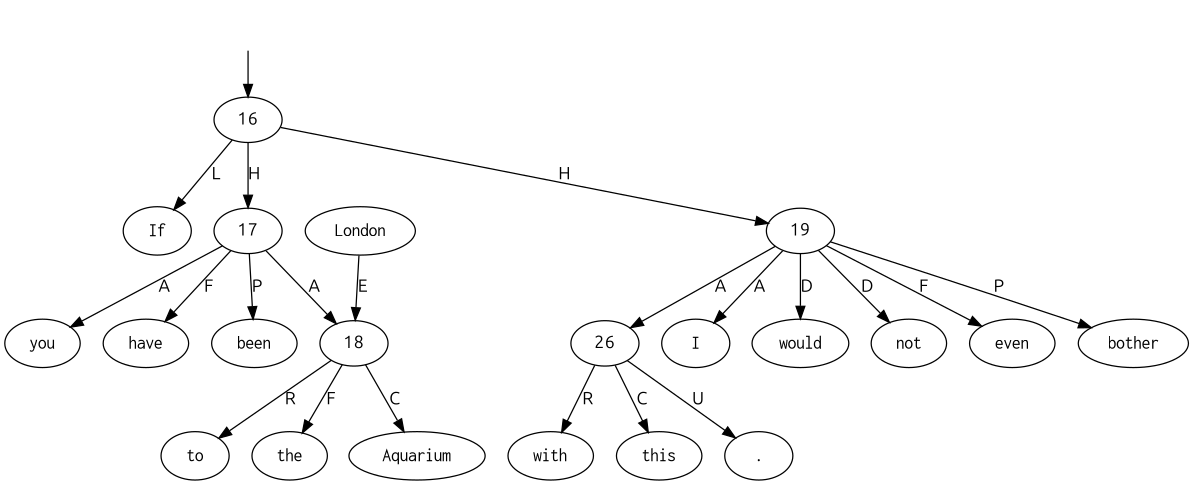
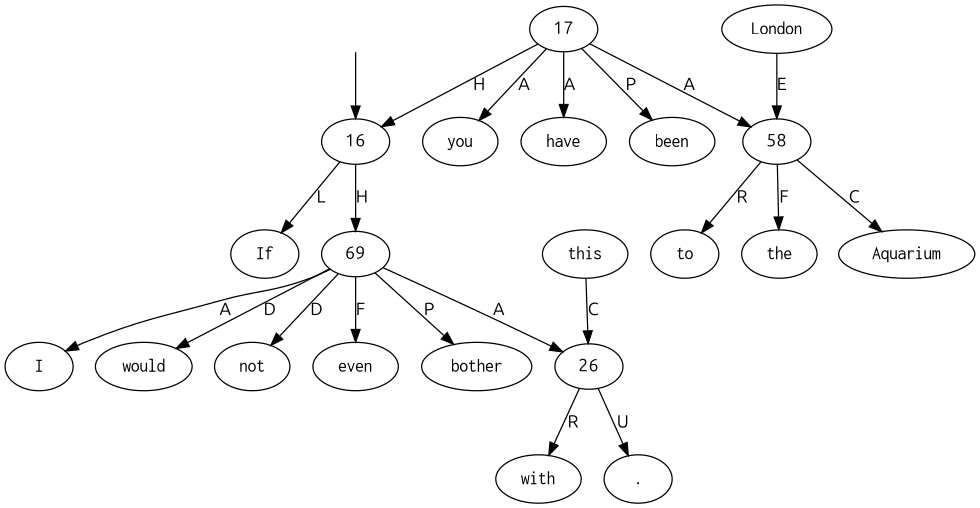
edge "16" -> "17": reversed
node "19": label "19" -> "69"
edge "17" -> "have": label "F" -> "A"
node "18": label "18" -> "58"
edge "26" -> "this": reversed
